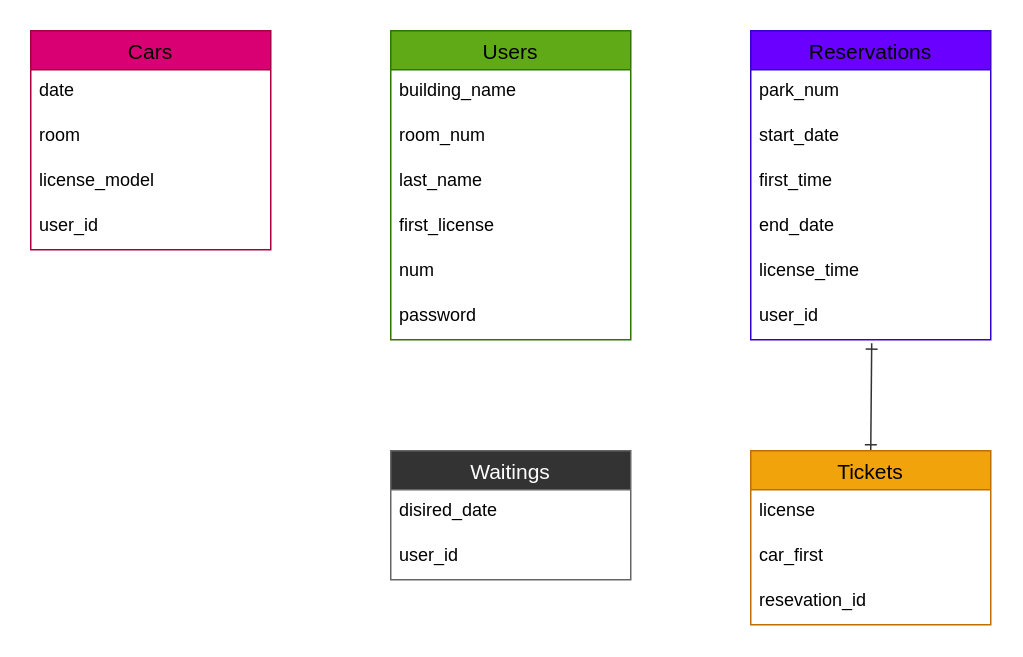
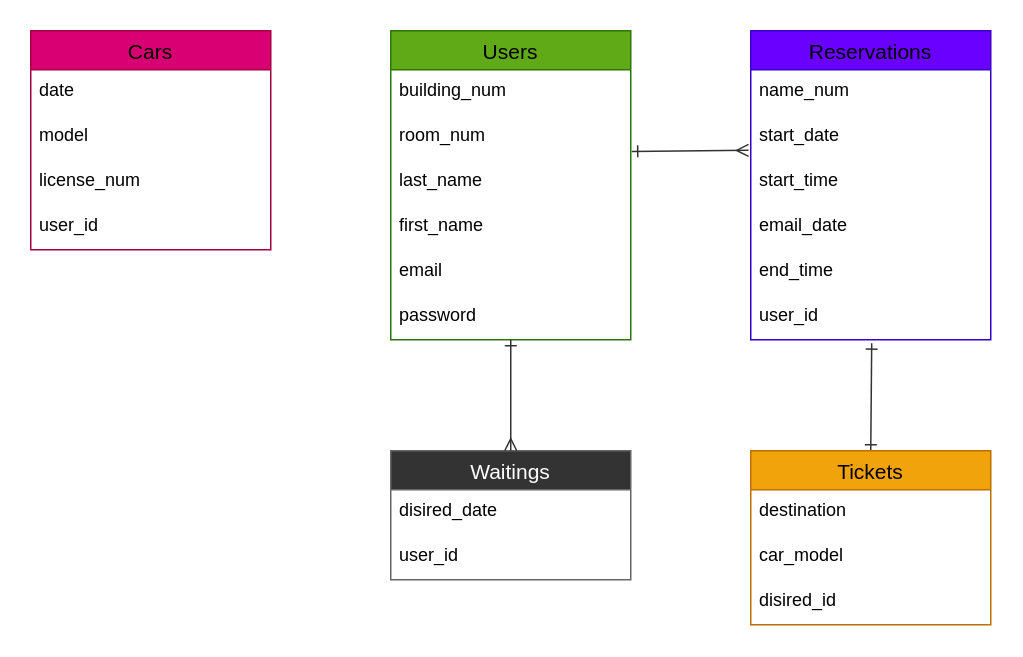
node "building_name": label "building_name" -> "building_num"
node "park_num": label "park_num" -> "name_num"
node "room": label "room" -> "model"
edge "room_num" -- "start_date": added
node "license_model": label "license_model" -> "license_num"
node "first_time": label "first_time" -> "start_time"
node "first_license": label "first_license" -> "first_name"
node "end_date": label "end_date" -> "email_date"
node "num": label "num" -> "email"
node "license_time": label "license_time" -> "end_time"
edge "password" -- "Waitings": added
node "license": label "license" -> "destination"
node "car_first": label "car_first" -> "car_model"
node "resevation_id": label "resevation_id" -> "disired_id"
